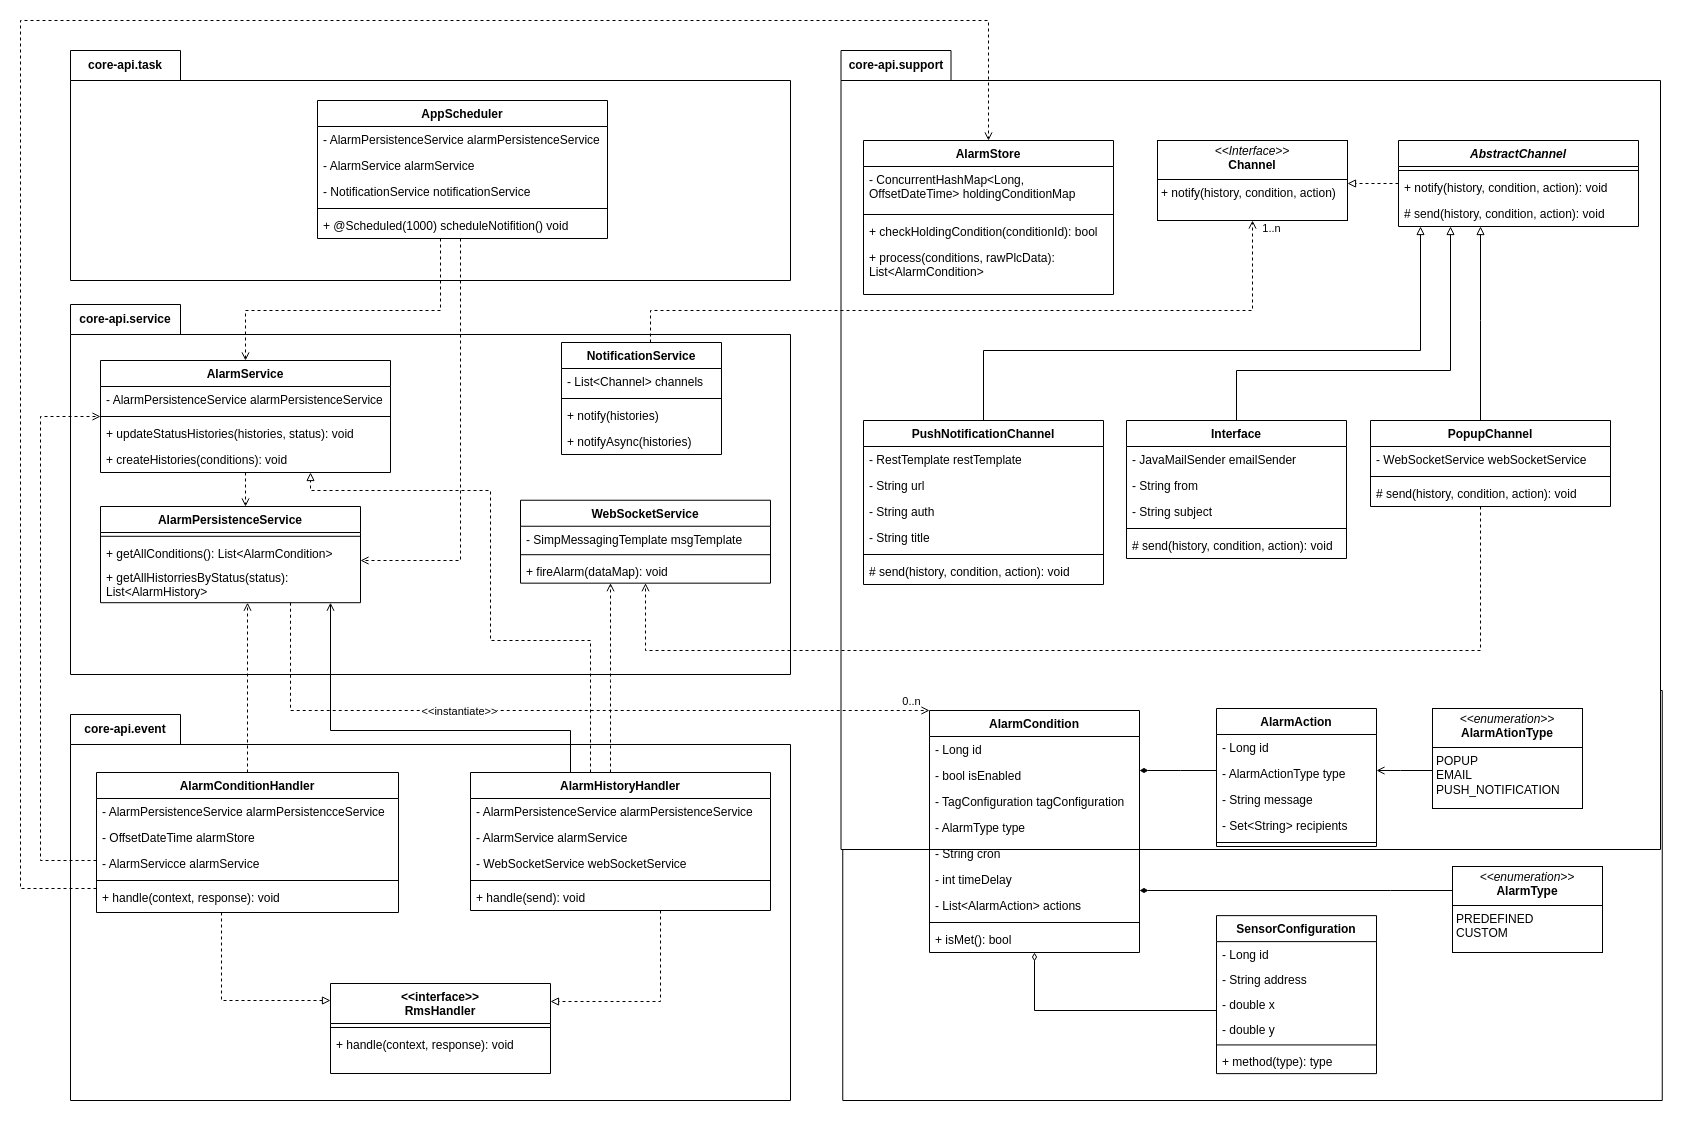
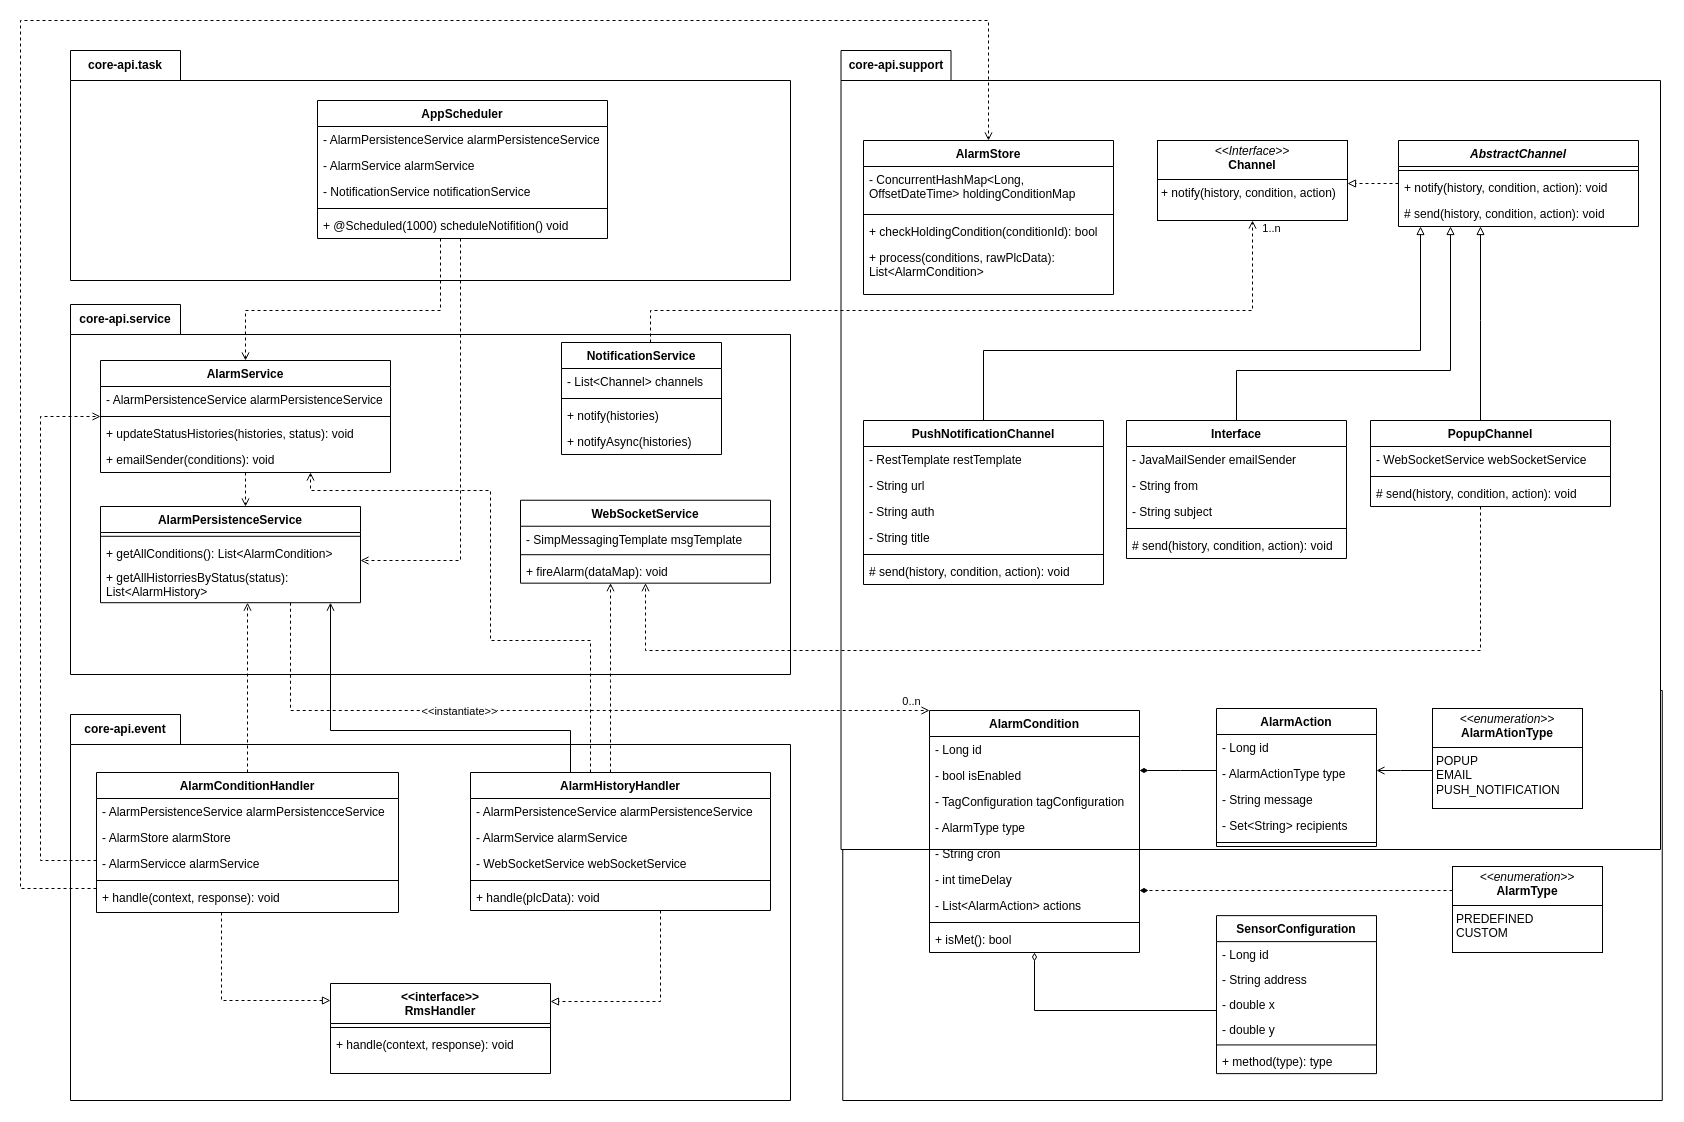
node "+ createHistories(conditions): void": label "+ createHistories(conditions): void" -> "+ emailSender(conditions): void"
edge "AlarmHistoryHandler" -> "AlarmService": arrowhead block -> open
node "- OffsetDateTime alarmStore": label "- OffsetDateTime alarmStore" -> "- AlarmStore alarmStore"
edge "<<enumeration>> AlarmType PREDEFINED CUSTOM" -> "AlarmCondition": style solid -> dashed
node "+ handle(send): void": label "+ handle(send): void" -> "+ handle(plcData): void"
